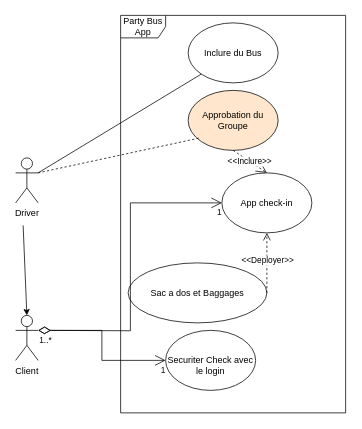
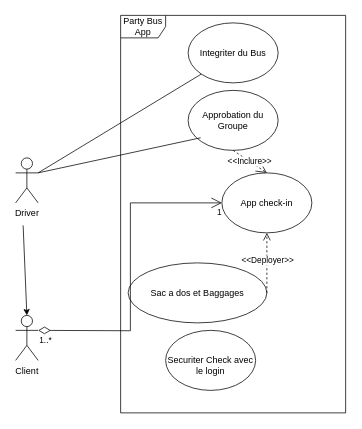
node "Inclure du Bus": label "Inclure du Bus" -> "Integriter du Bus"
node "Approbation du Groupe": fillcolor #ffe6cc -> #ffffff
edge "Approbation du Groupe" -- "Driver": style dashed -> solid
edge "Client" -- "Securiter Check avec le login": removed, labels "1..*", "1"
